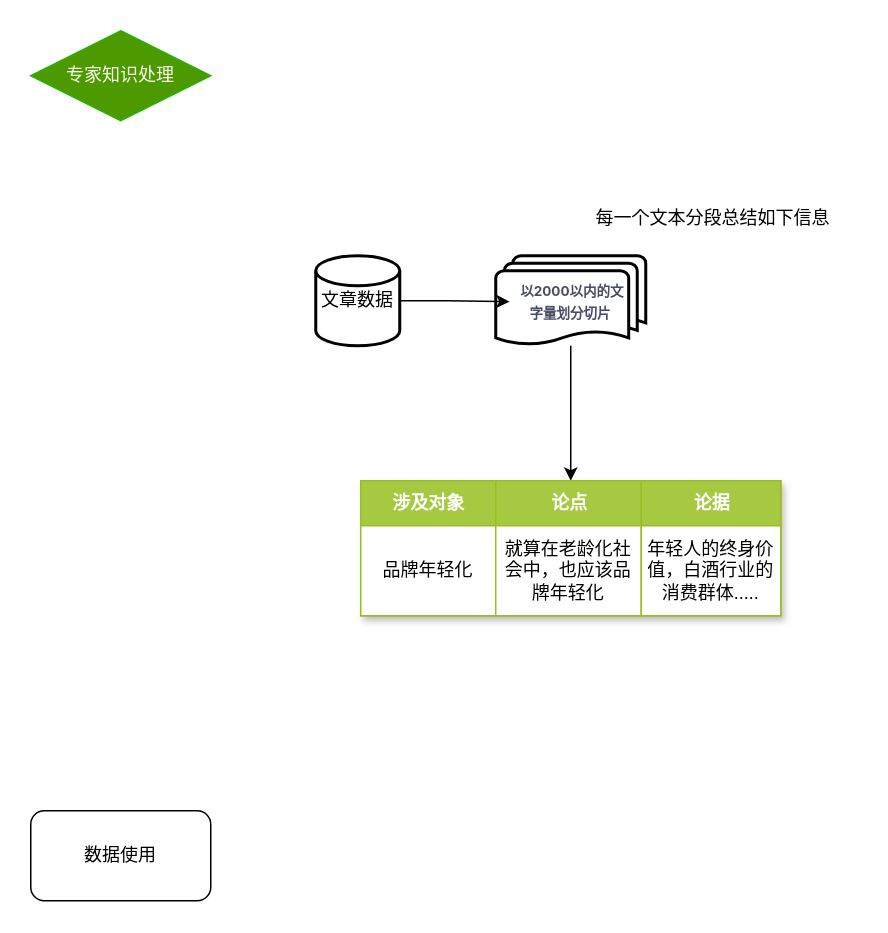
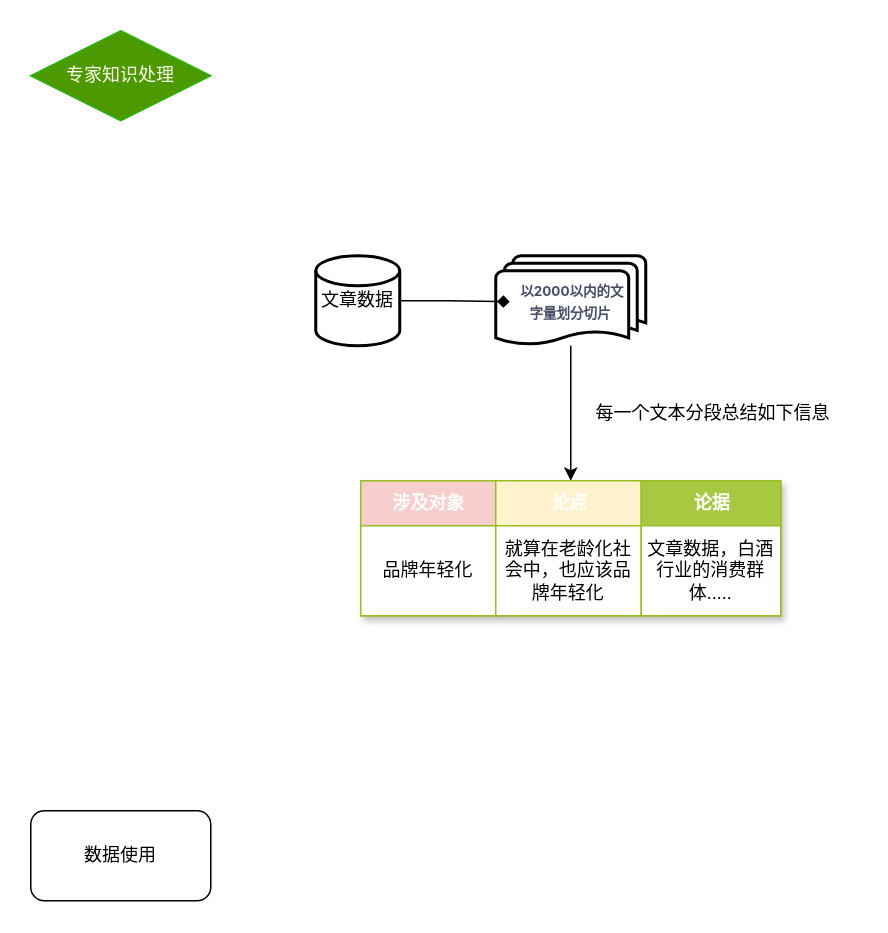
node "每一个文本分段总结如下信息": moved (713, 218) -> (713, 413)
edge "文章数据" -> "以2000以内的文 字量划分切片": arrowhead classic -> diamond
node "涉及对象": fillcolor #a7c942 -> #f8cecc
node "论点": fillcolor #a7c942 -> #fff2cc
node "年轻人的终身价值，白酒行业的消费群体.....": label "年轻人的终身价值，白酒行业的消费群体....." -> "文章数据，白酒行业的消费群体....."
